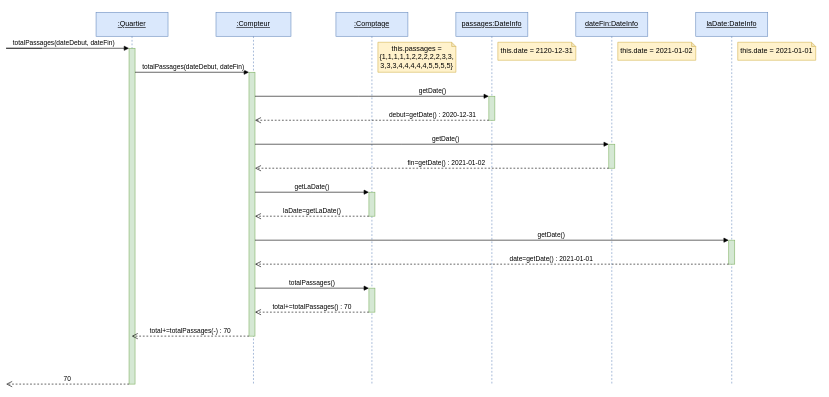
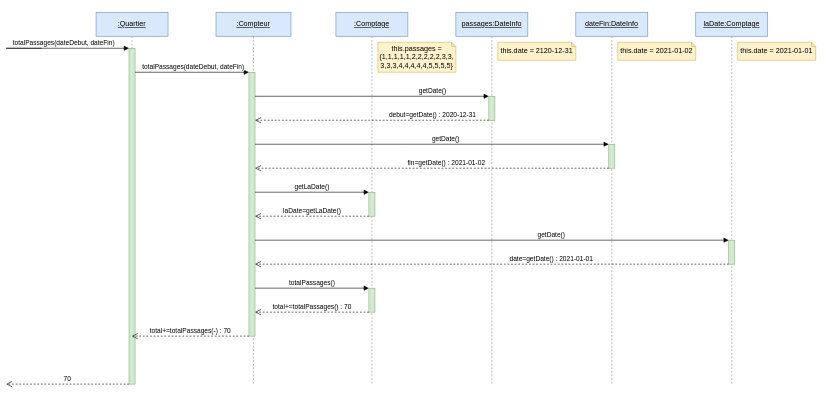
node "laDate:DateInfo": label "laDate:DateInfo" -> "laDate:Comptage"
